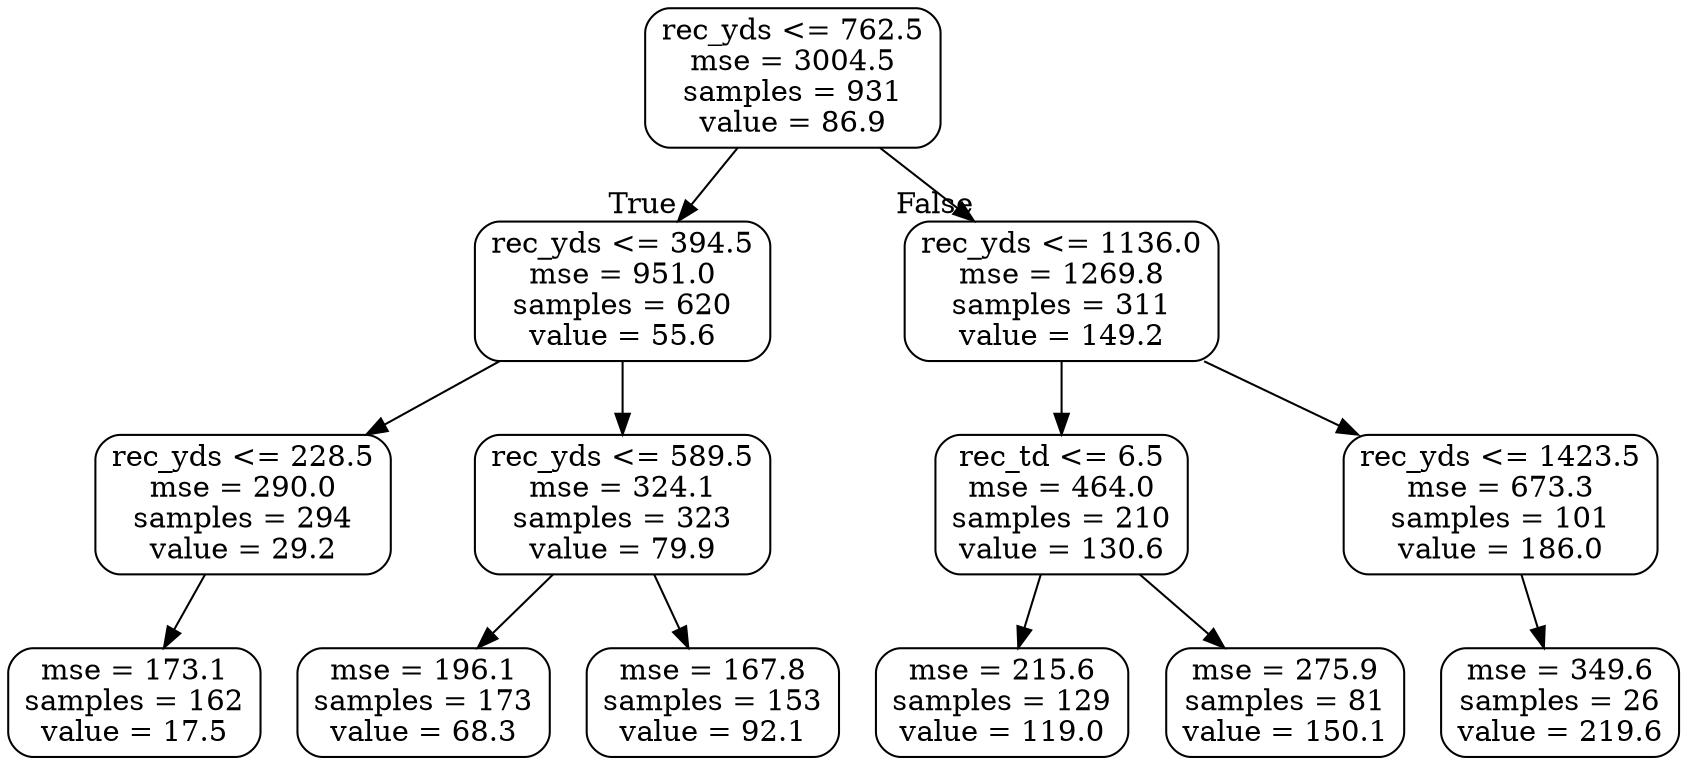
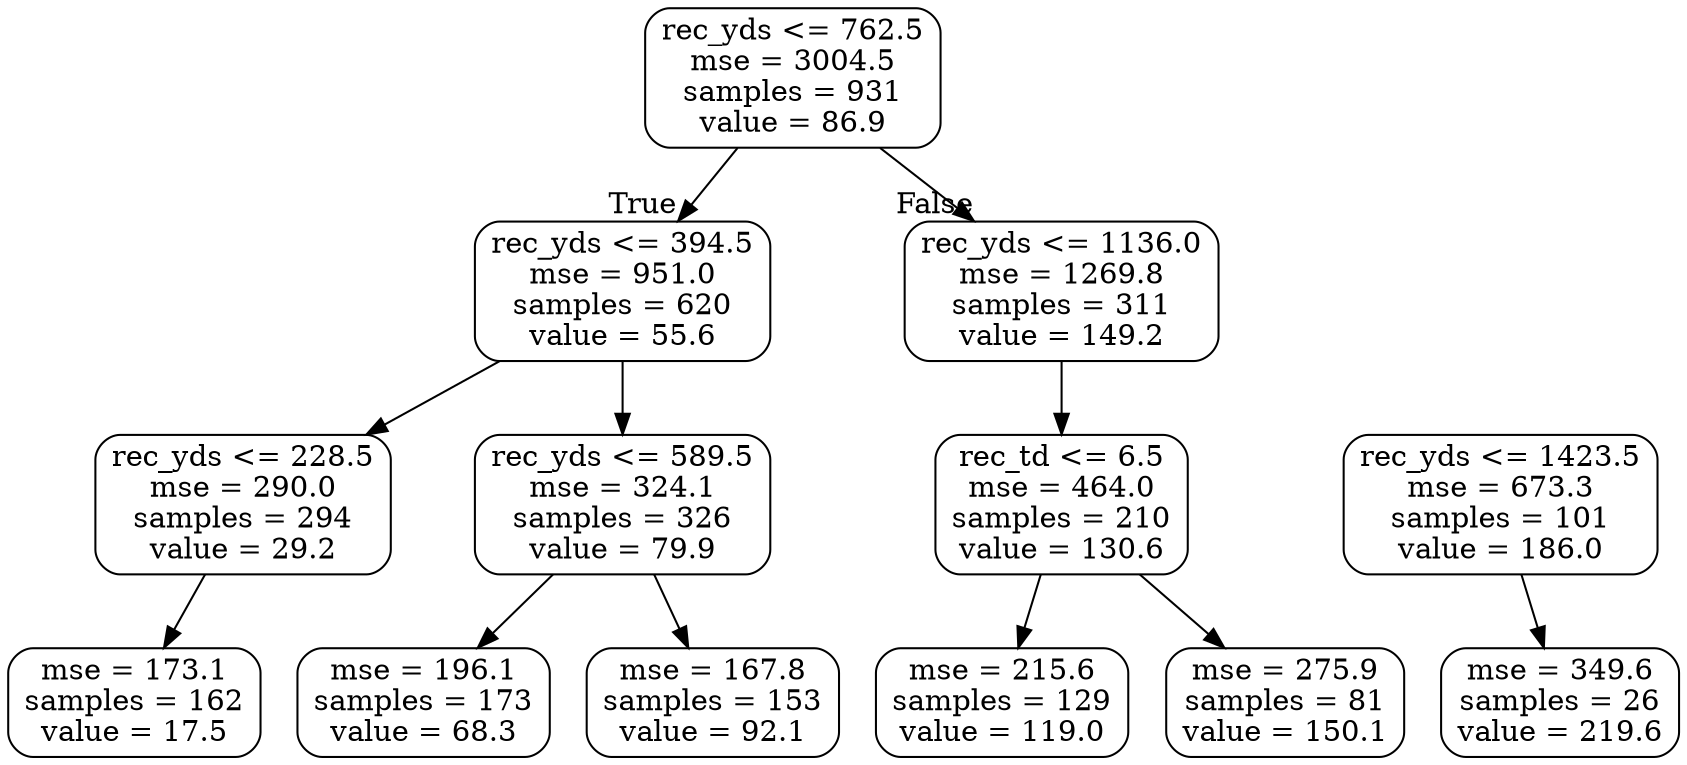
edge "rec_yds <= 1136.0 mse = 1269.8 samples = 311 value = 149.2" -> "rec_yds <= 1423.5 mse = 673.3 samples = 101 value = 186.0": removed
node "rec_yds <= 589.5 mse = 324.1 samples = 323 value = 79.9": label "rec_yds <= 589.5 mse = 324.1 samples = 323 value = 79.9" -> "rec_yds <= 589.5 mse = 324.1 samples = 326 value = 79.9"
